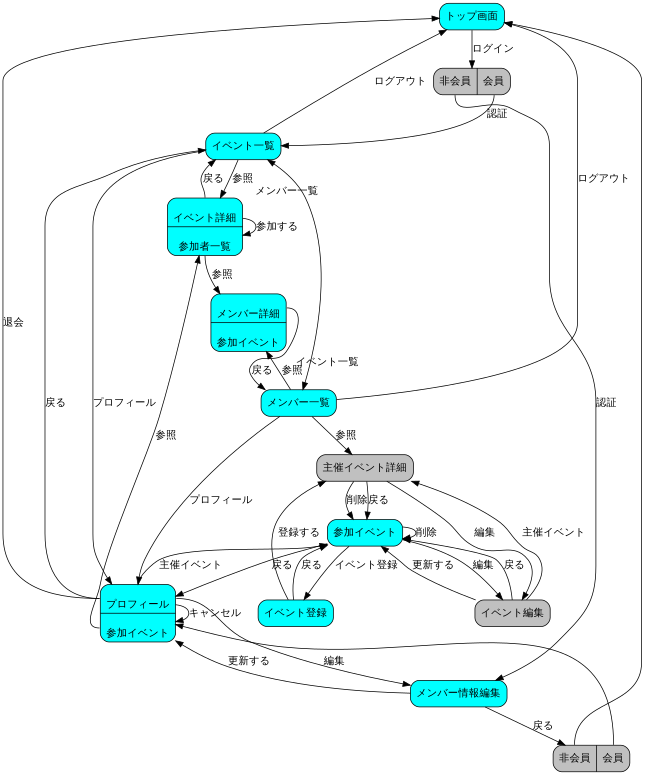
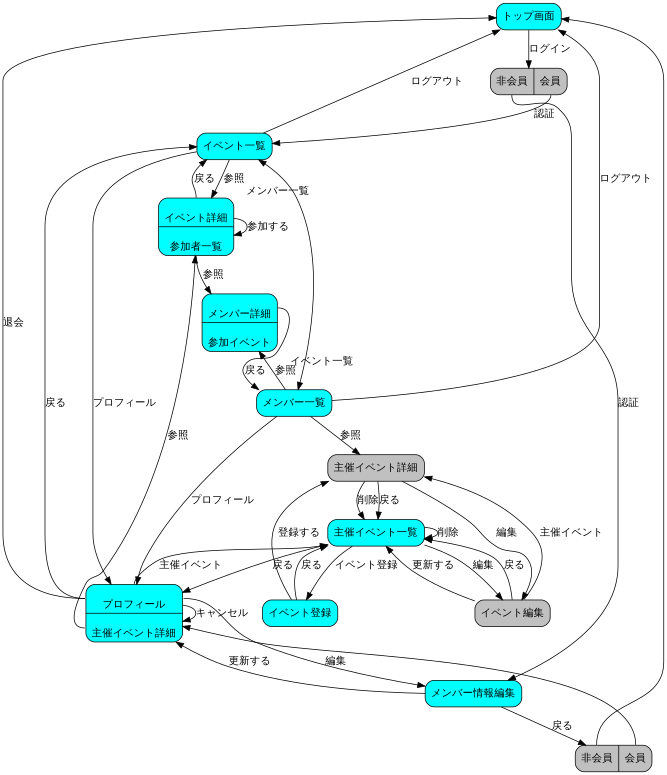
node "参加イベント": label "参加イベント" -> "主催イベント一覧"
node "プロフィール": text "参加イベント" -> "主催イベント詳細"
